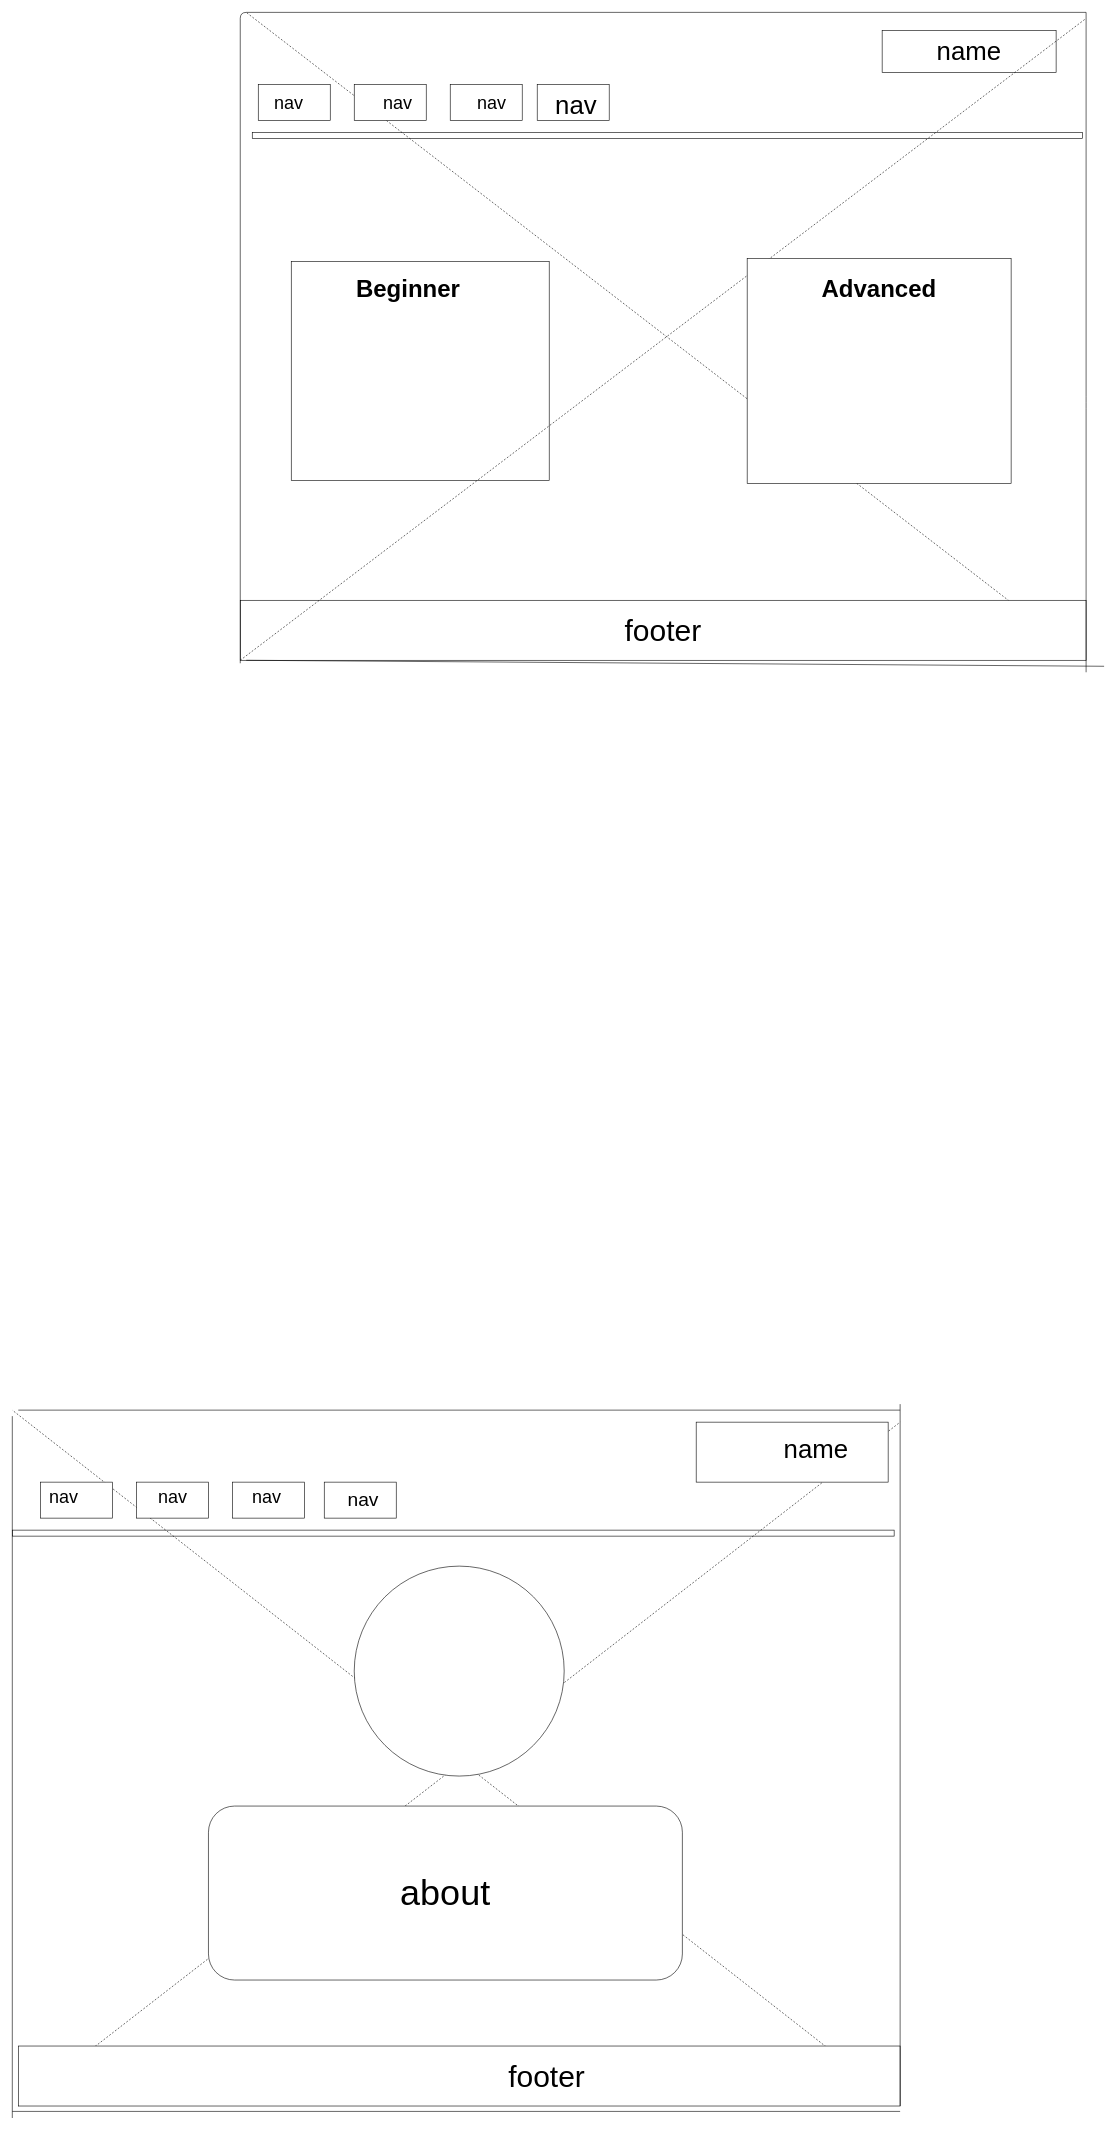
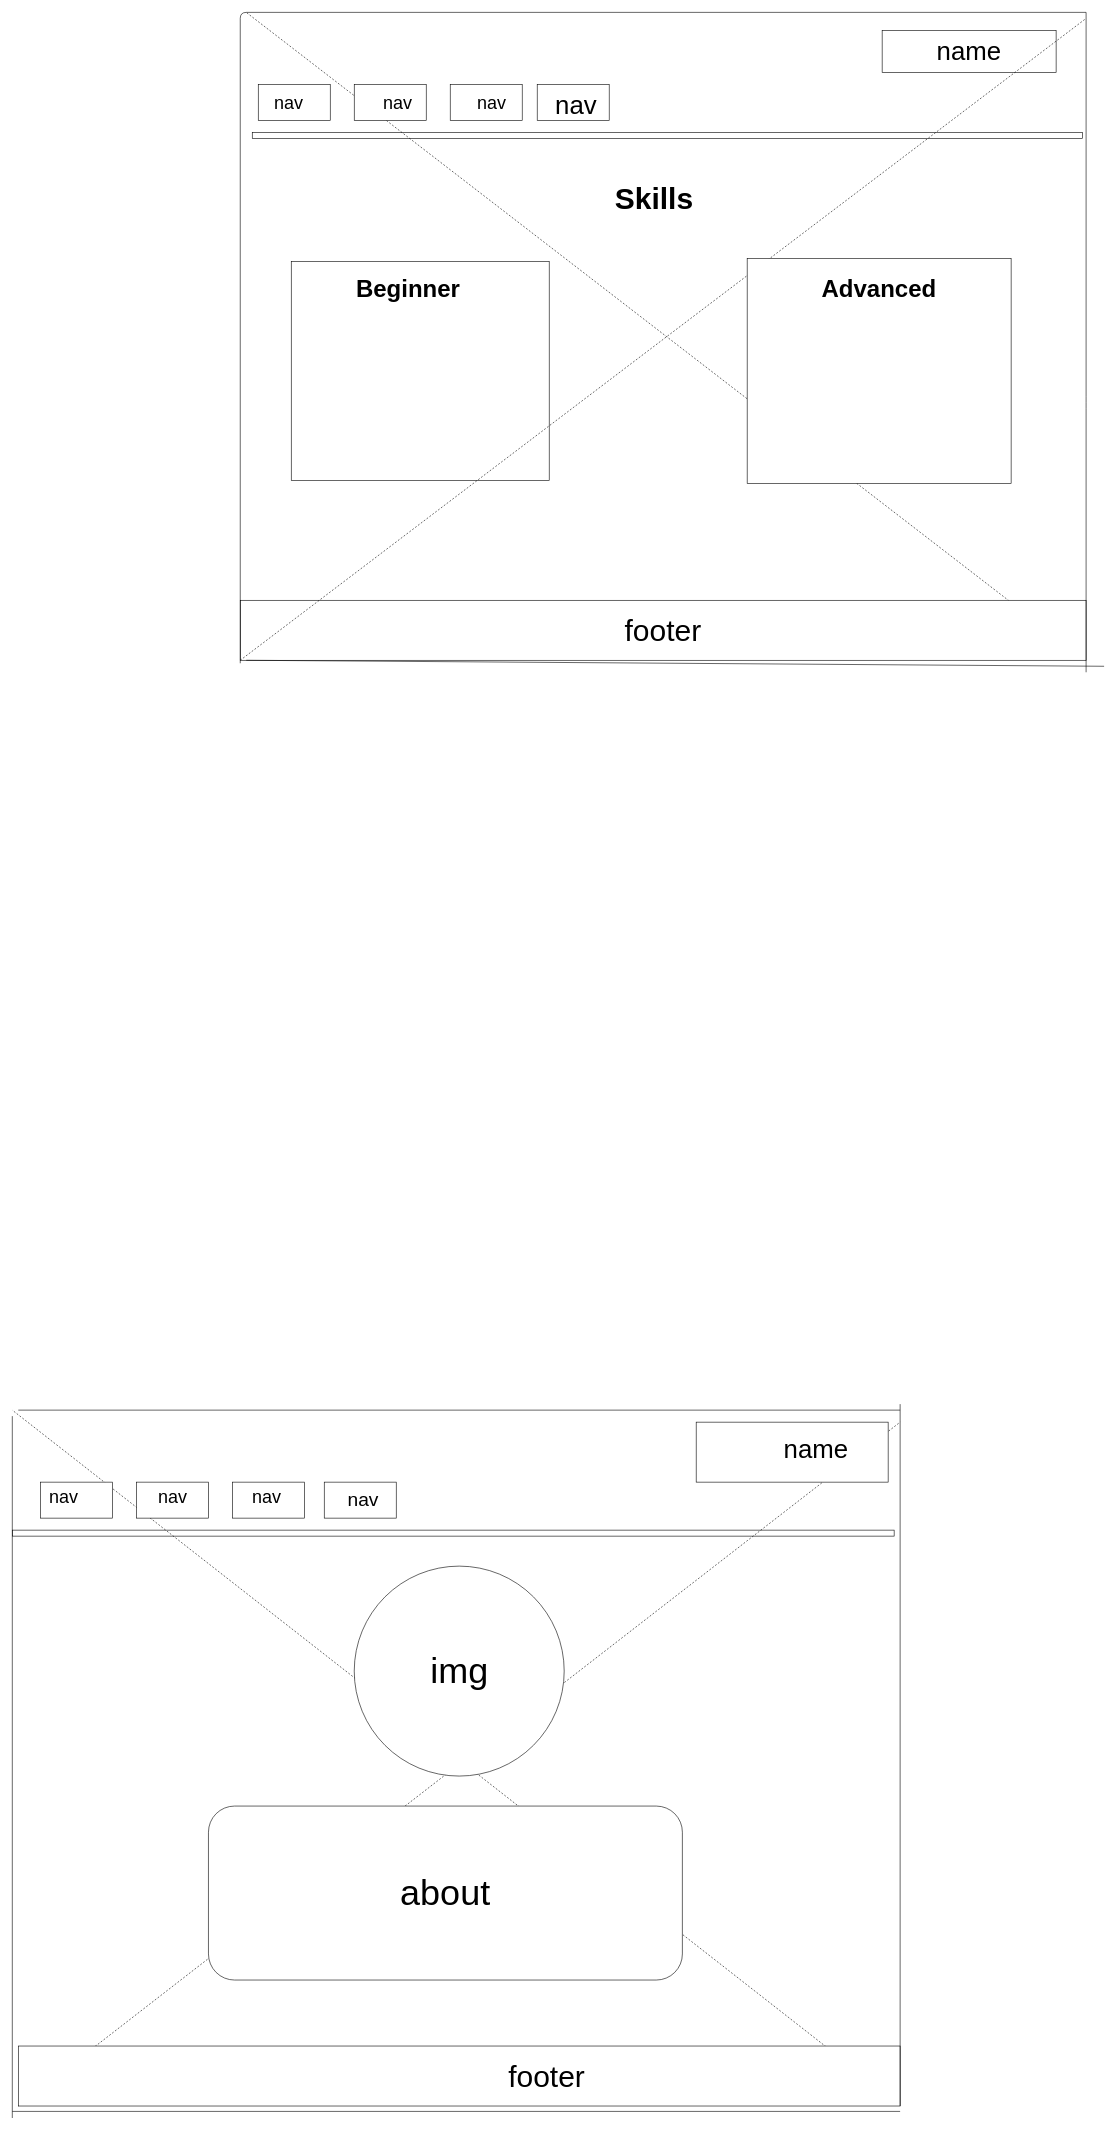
node "Skills": added
node "img": added
